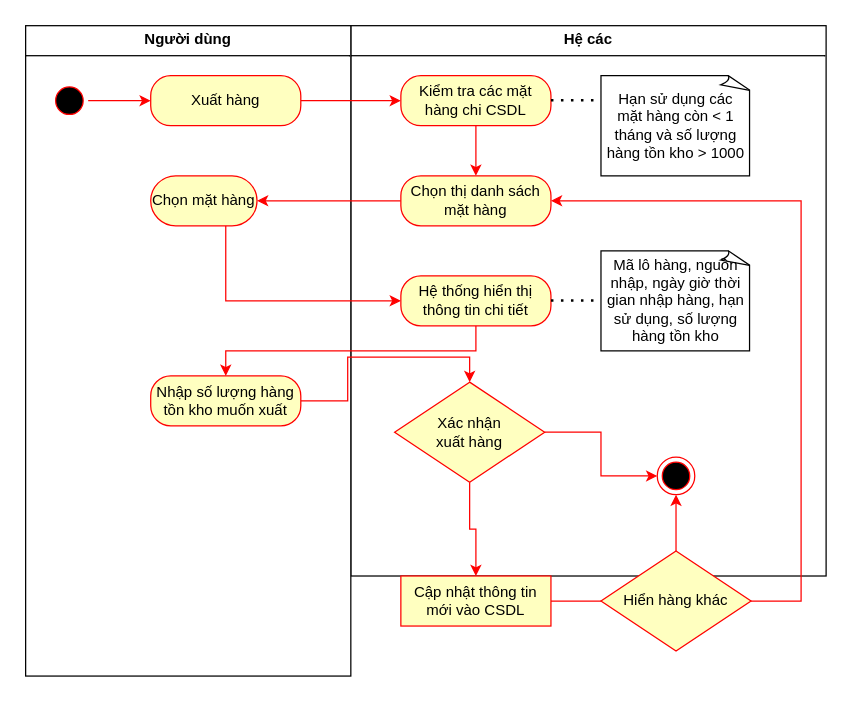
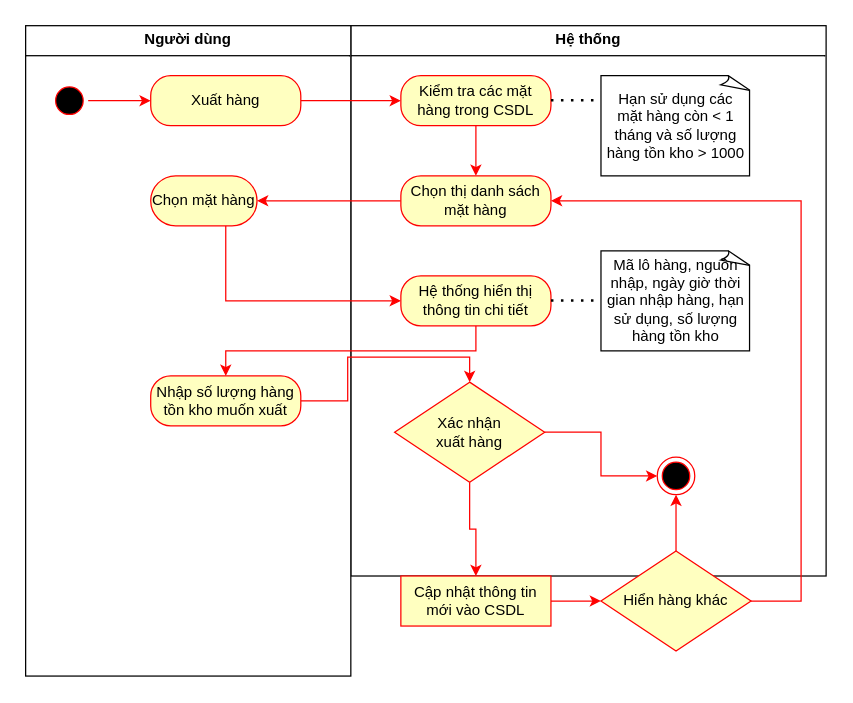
node "Hệ các": label "Hệ các" -> "Hệ thống"
node "Kiểm tra các mặt hàng chi CSDL": label "Kiểm tra các mặt hàng chi CSDL" -> "Kiểm tra các mặt hàng trong CSDL"
edge "Cập nhật thông tin mới vào CSDL" -- "Hiển hàng khác": arrowhead none -> classic
